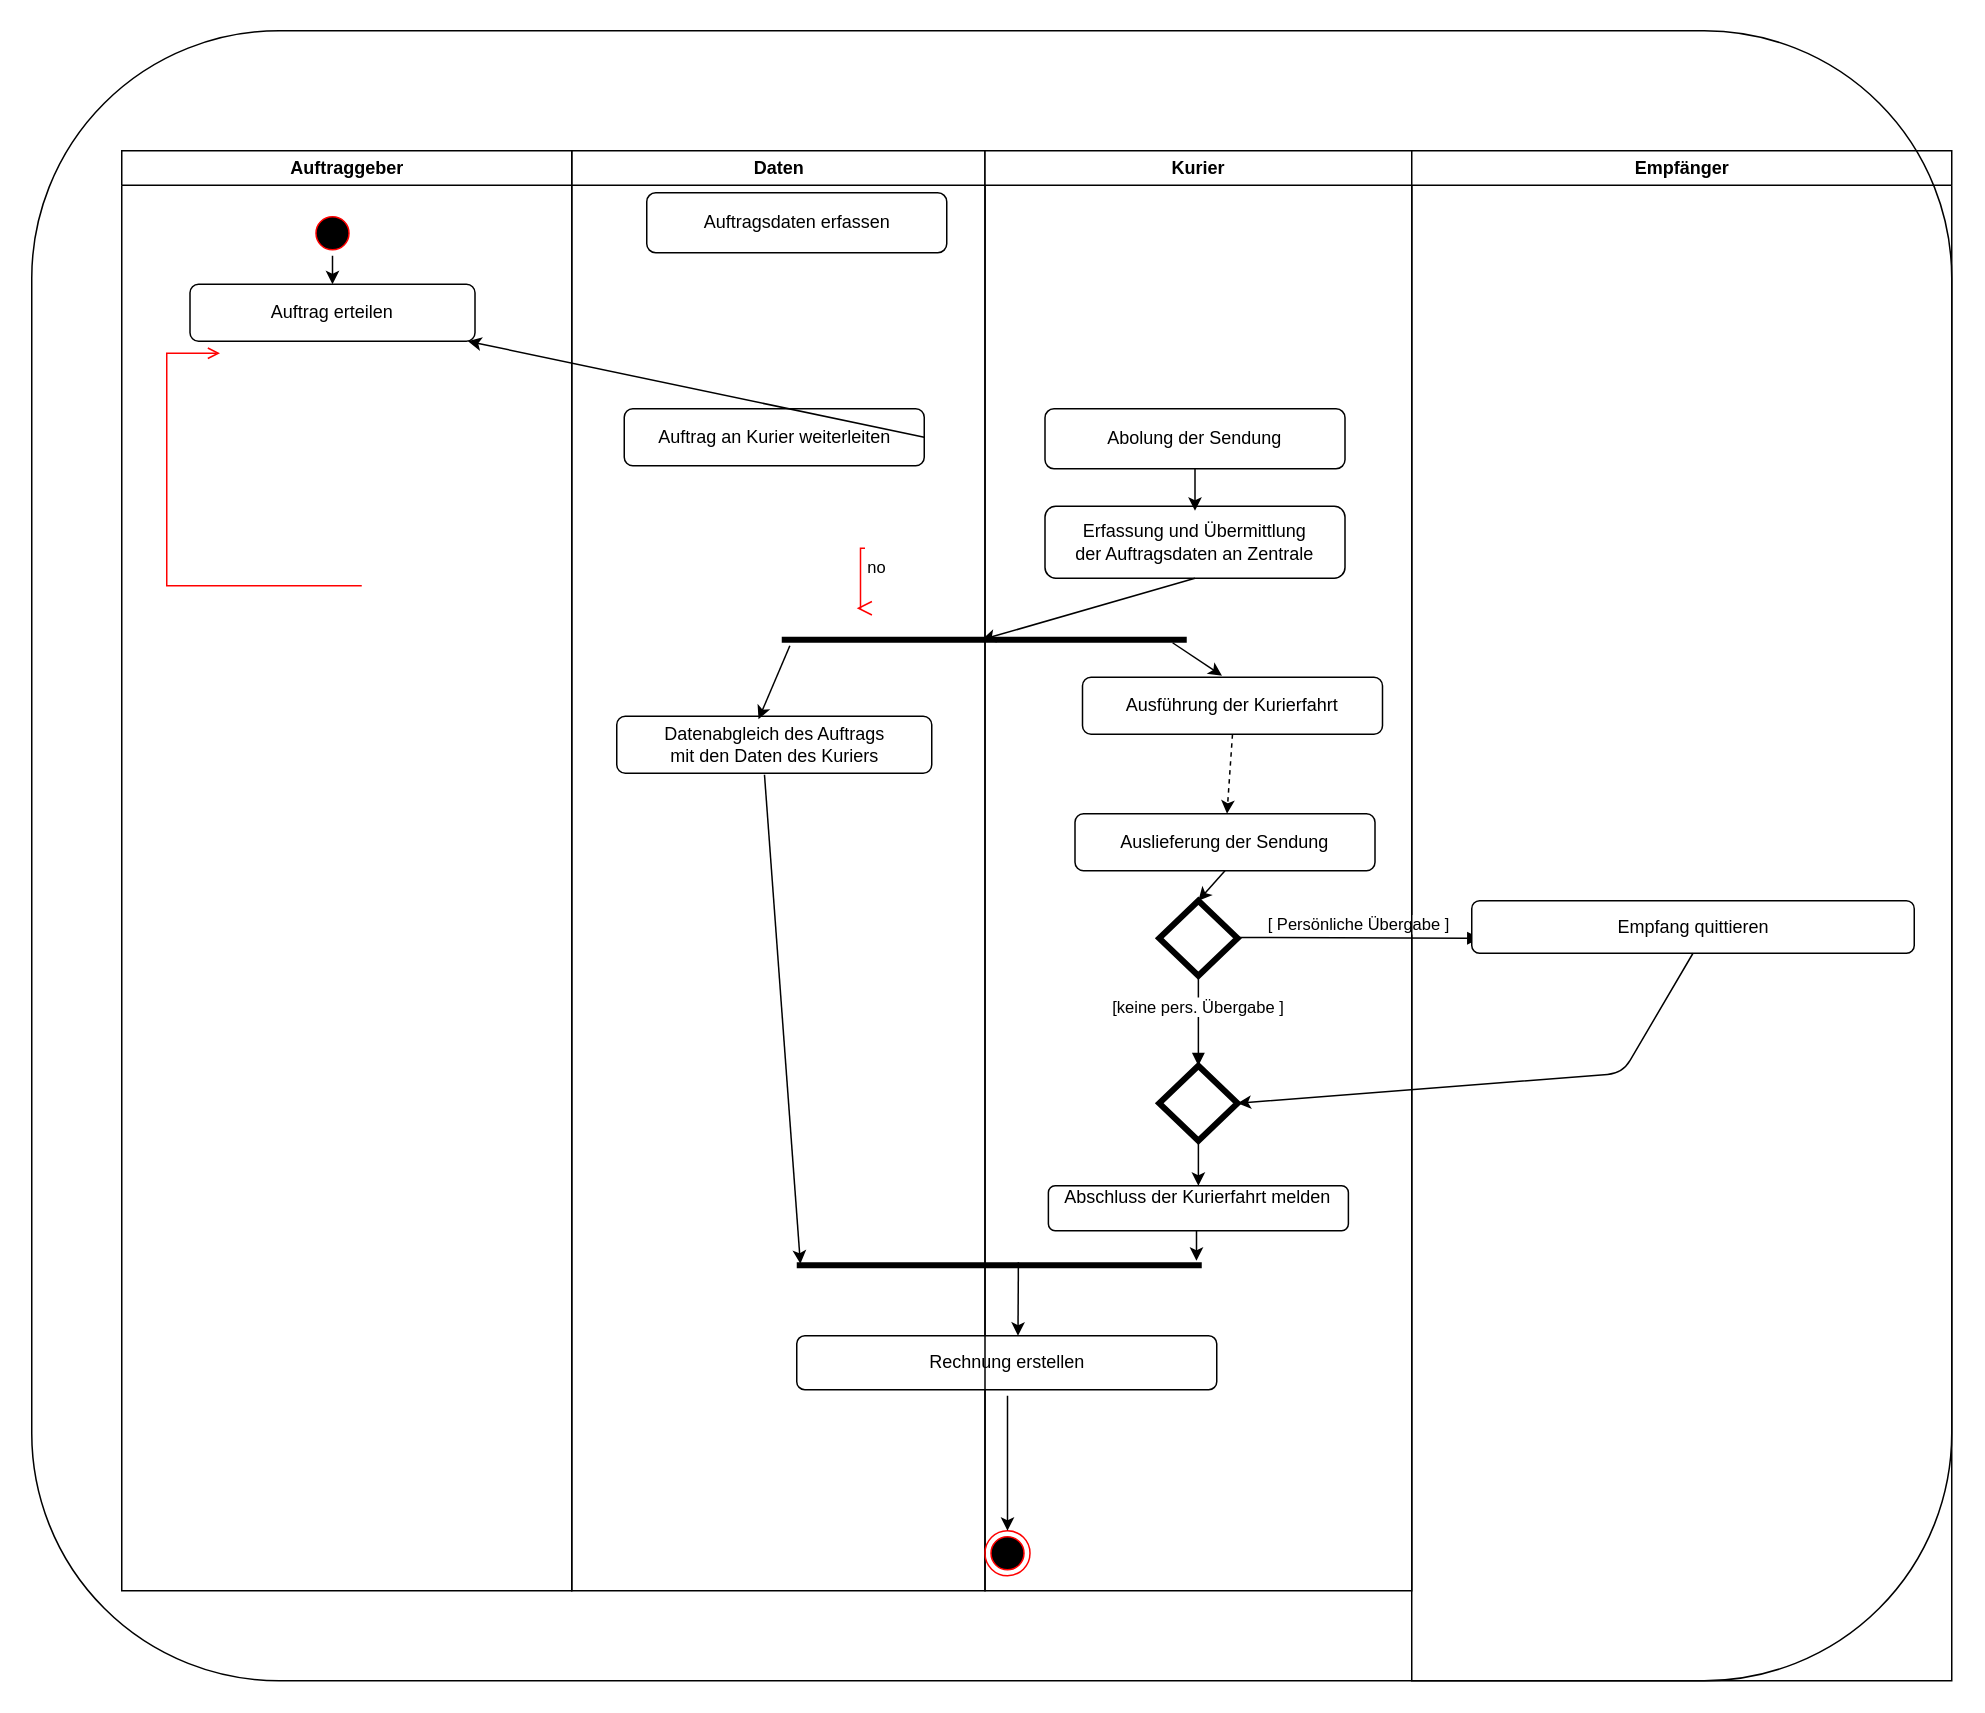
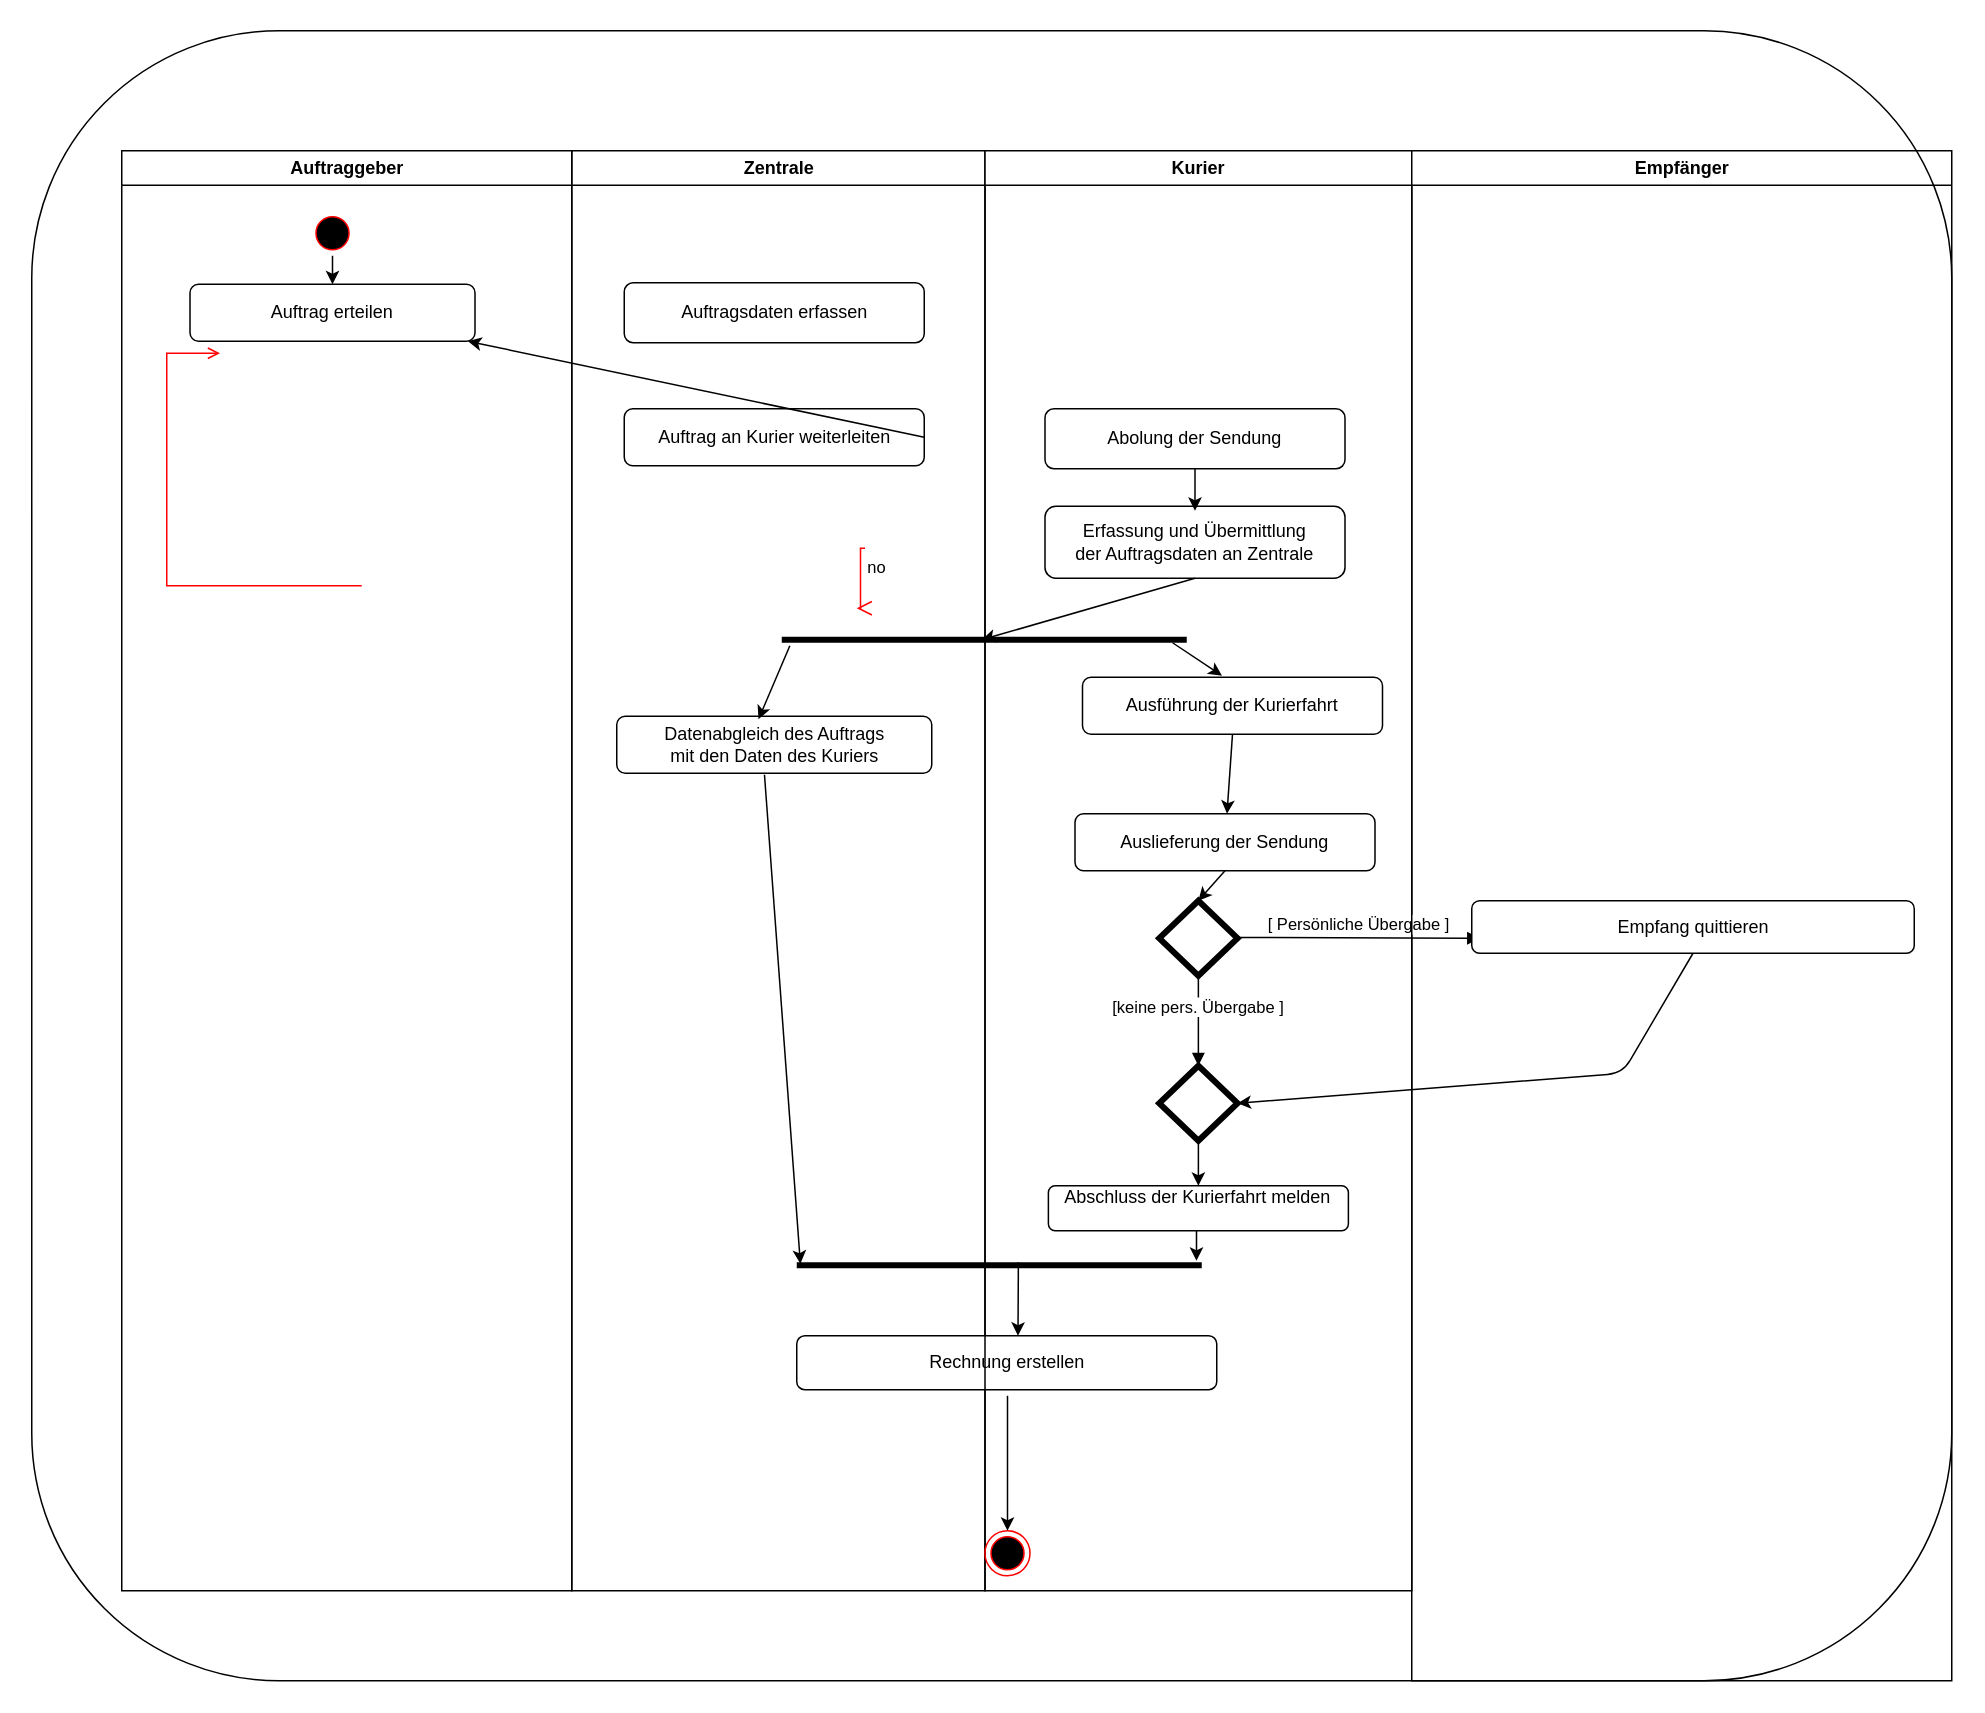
node "Daten": label "Daten" -> "Zentrale"
node "Auftragsdaten erfassen": moved (797, 223) -> (774, 313)
edge "Ausführung der Kurierfahrt" -> "Auslieferung der Sendung": style dashed -> solid
